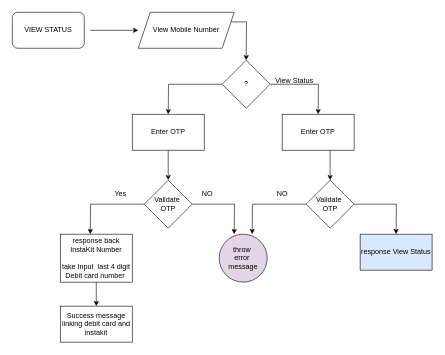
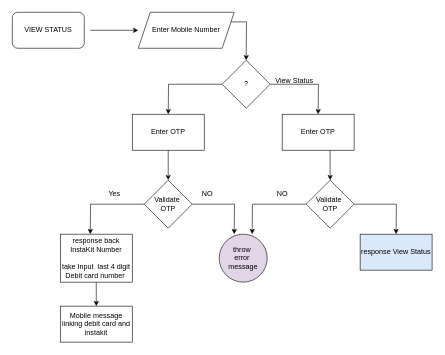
node "View Mobile Number": label "View Mobile Number" -> "Enter Mobile Number"
node "Yes": moved (120, 194) -> (114, 194)
node "Success message linking debit card and instakit": label "Success message linking debit card and instakit" -> "Mobile message linking debit card and instakit"
